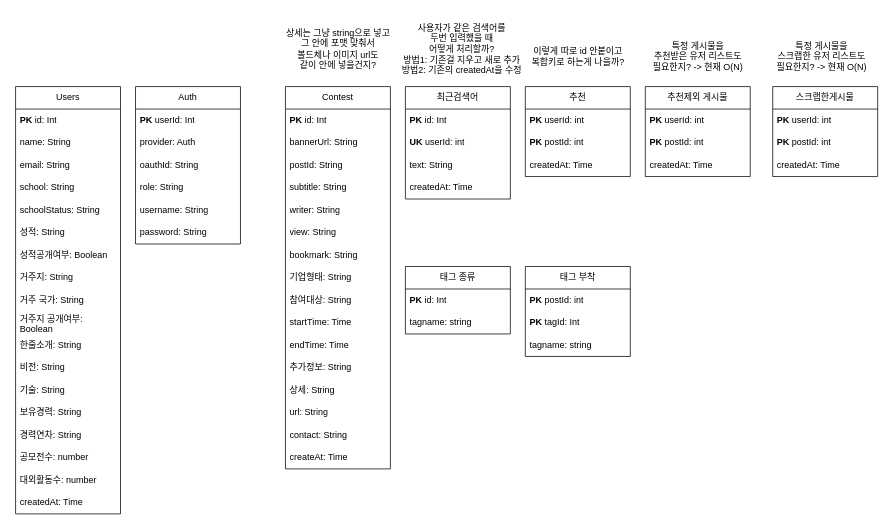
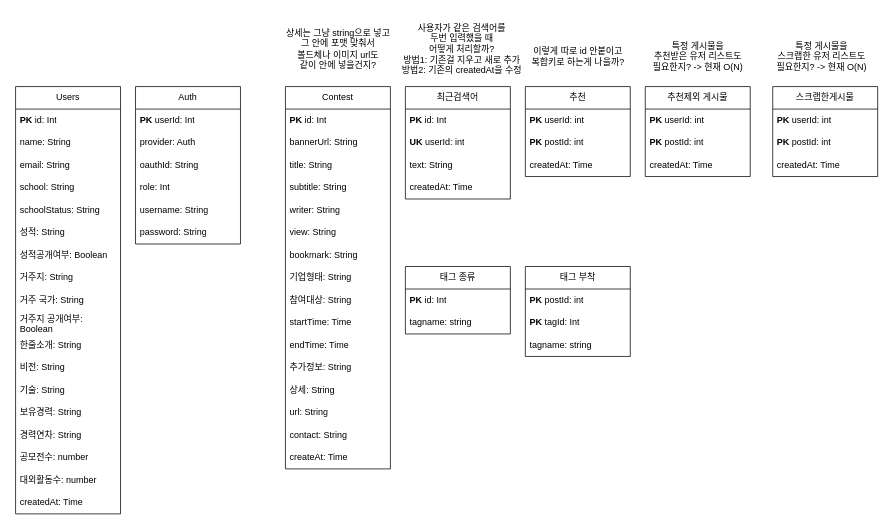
node "postId: String": label "postId: String" -> "title: String"
node "role: String": label "role: String" -> "role: Int"
